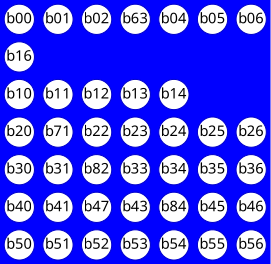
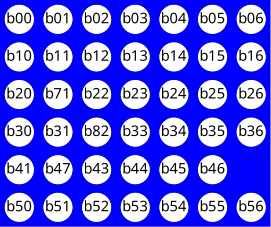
node "b63": label "b63" -> "b03"
node "b15": added
node "b40": removed
node "b84": label "b84" -> "b44"
